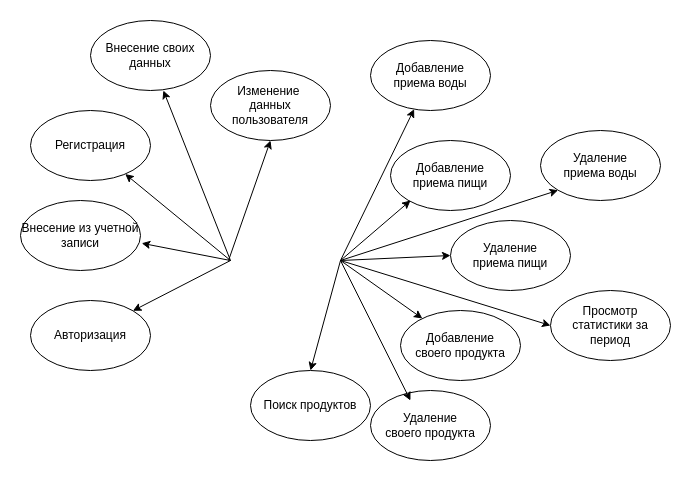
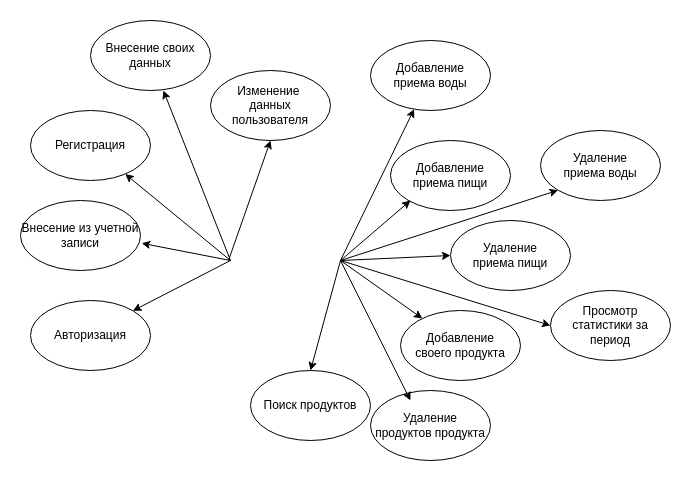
node "Удаление своего продукта": label "Удаление своего продукта" -> "Удаление продуктов продукта"
